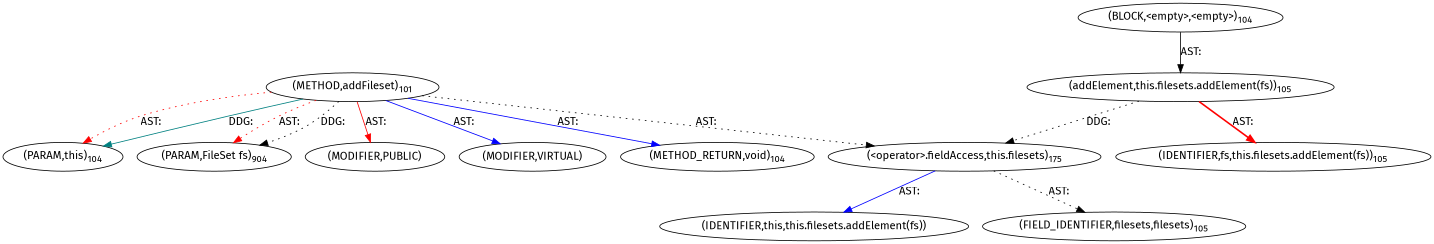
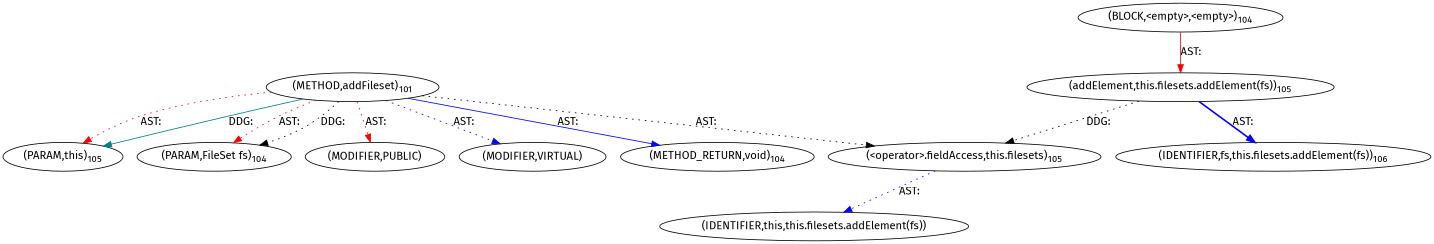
edge "(BLOCK,<empty>,<empty>)" -> "(addElement,this.filesets.addElement(fs))": color black -> red
edge "(METHOD,addFileset)" -> "(MODIFIER,PUBLIC)": style solid -> dotted
edge "(addElement,this.filesets.addElement(fs))" -> "(IDENTIFIER,fs,this.filesets.addElement(fs))": color red -> blue
edge "(METHOD,addFileset)" -> "(MODIFIER,VIRTUAL)": style solid -> dotted
node "(PARAM,this)": text "104" -> "105"
node "(PARAM,FileSet fs)": text "904" -> "104"
node "(<operator>.fieldAccess,this.filesets)": text "175" -> "105"
node "(IDENTIFIER,fs,this.filesets.addElement(fs))": text "105" -> "106"
edge "(<operator>.fieldAccess,this.filesets)" -> "(IDENTIFIER,this,this.filesets.addElement(fs))": style solid -> dotted
node "(FIELD_IDENTIFIER,filesets,filesets)": removed
